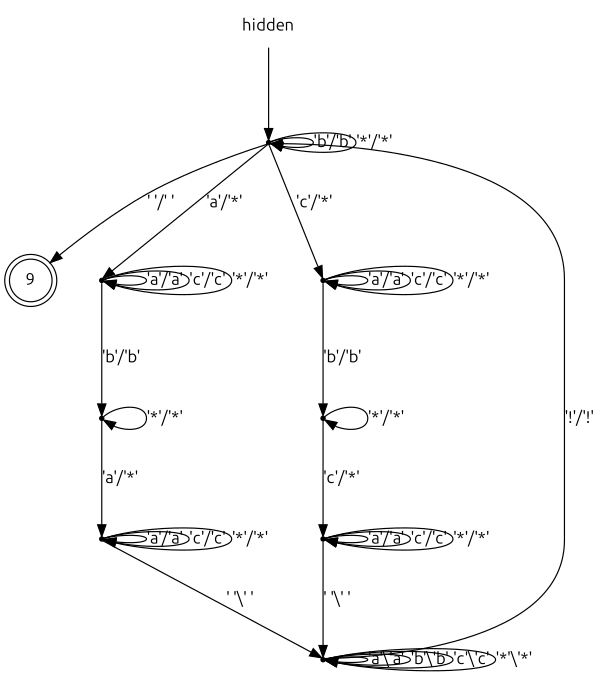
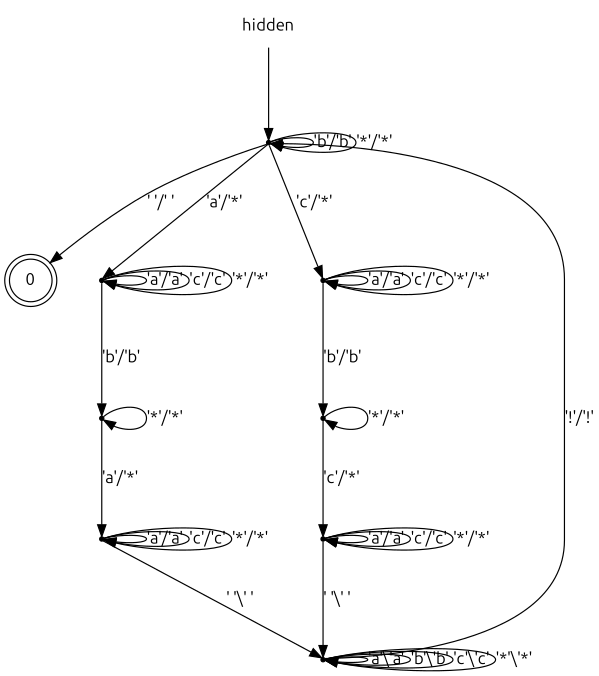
node "9": label "9" -> "0"
